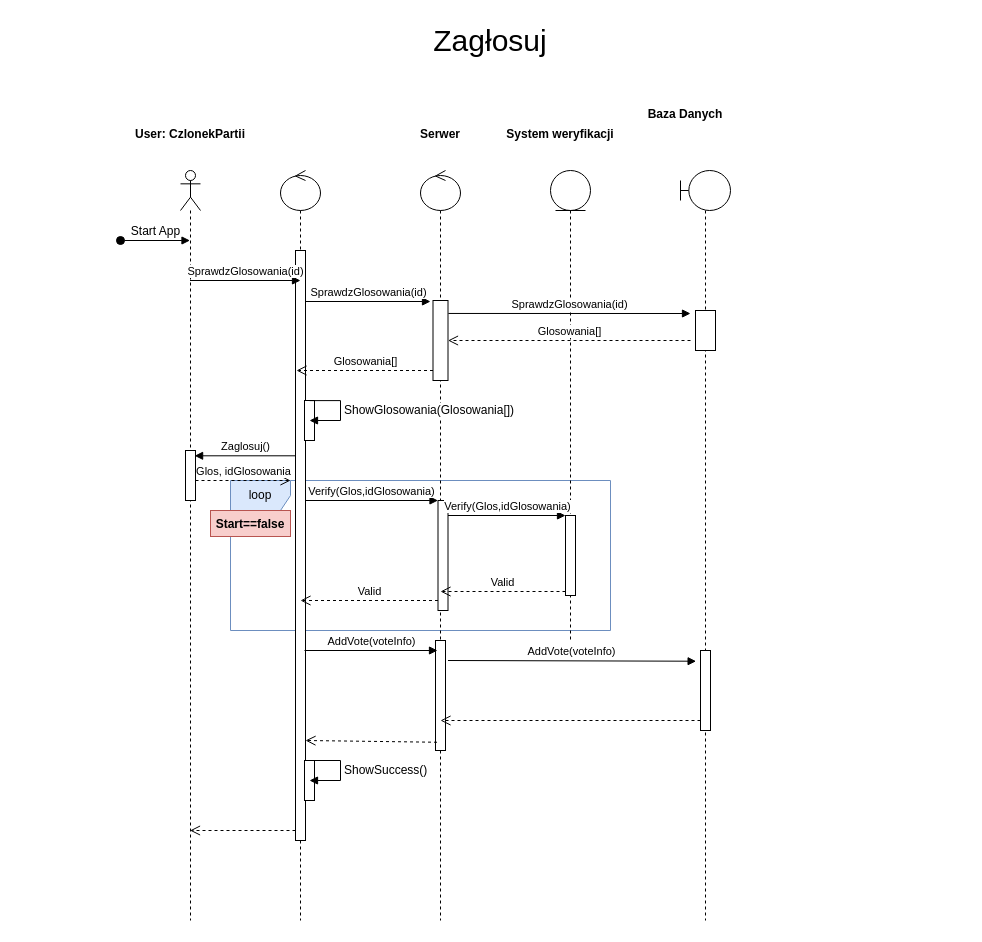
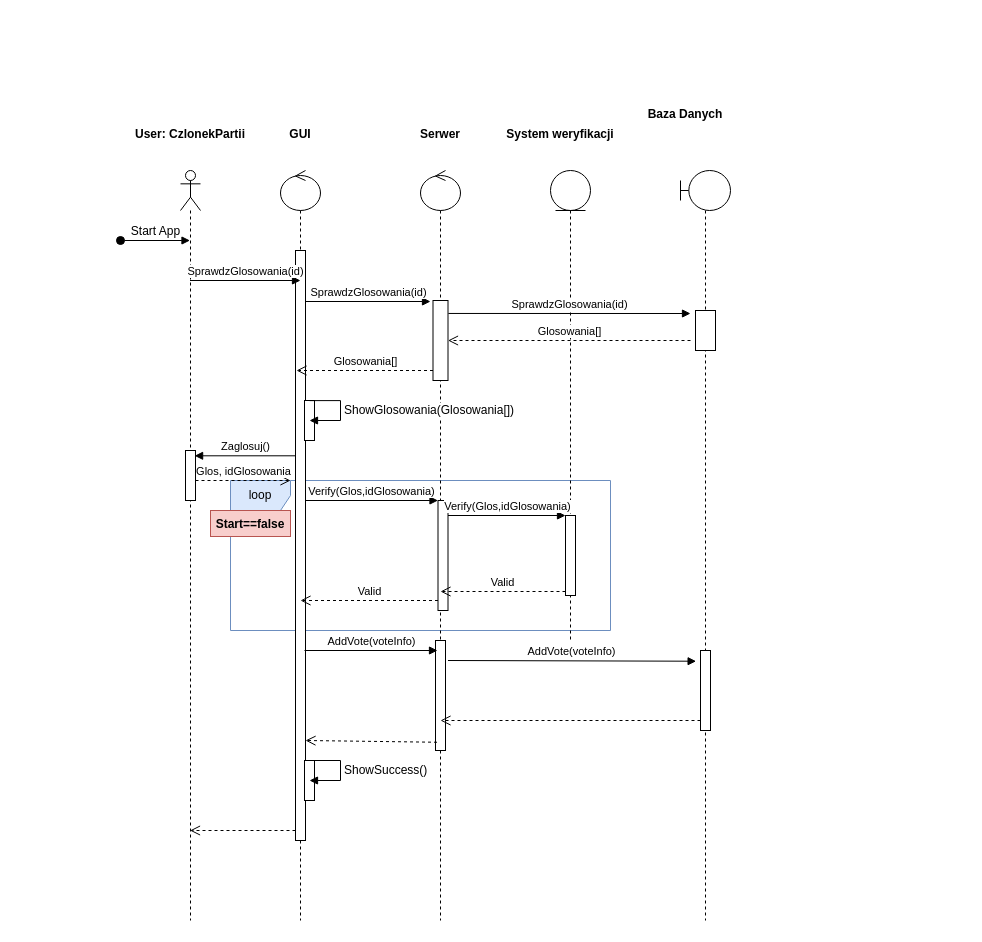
node "Zagłosuj": removed
node "GUI": added
